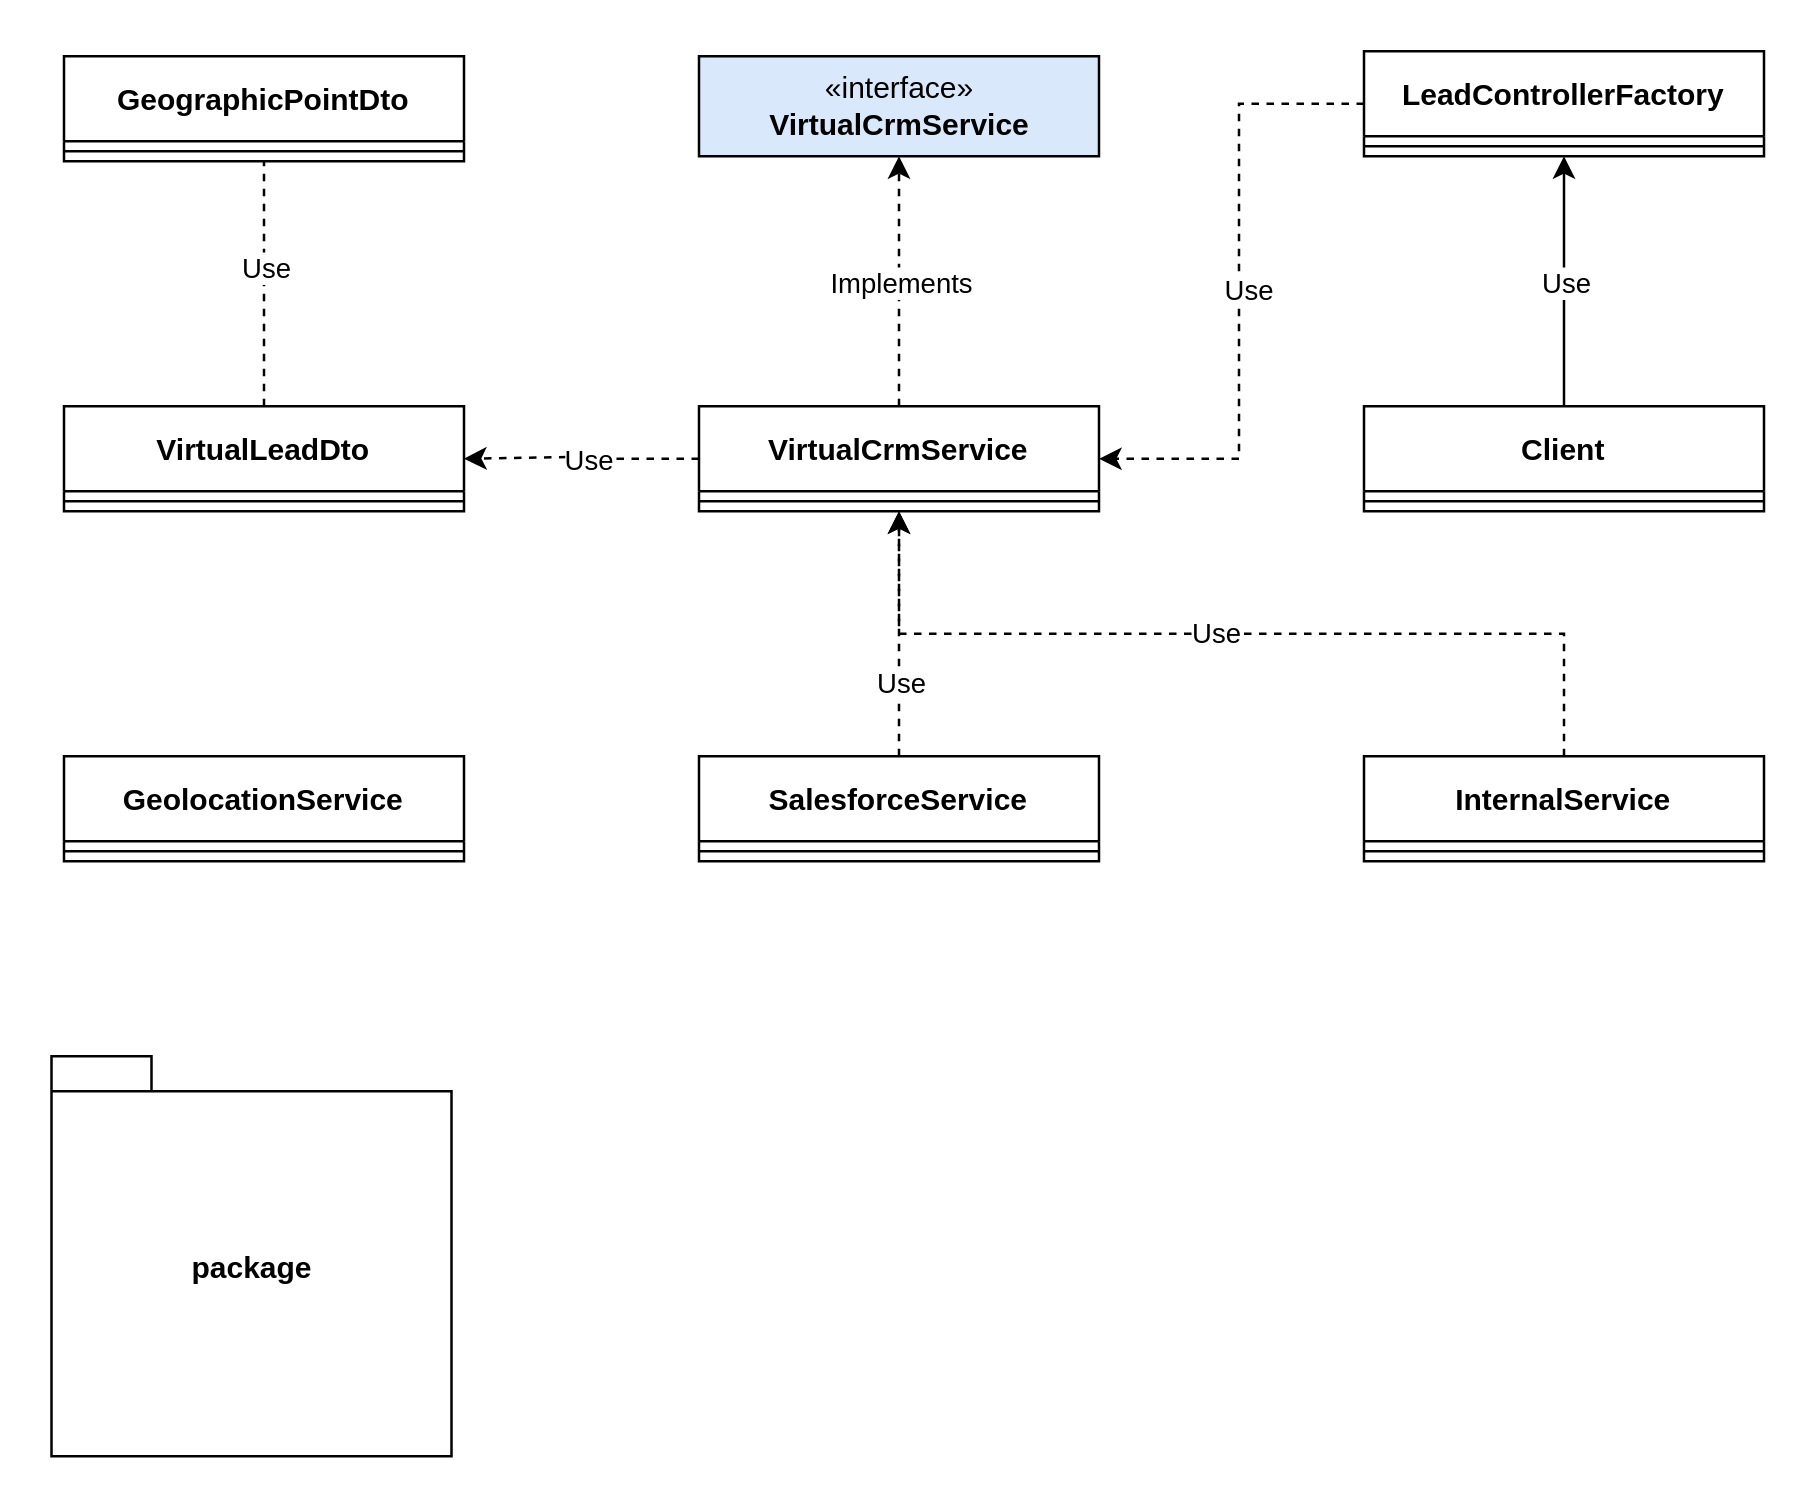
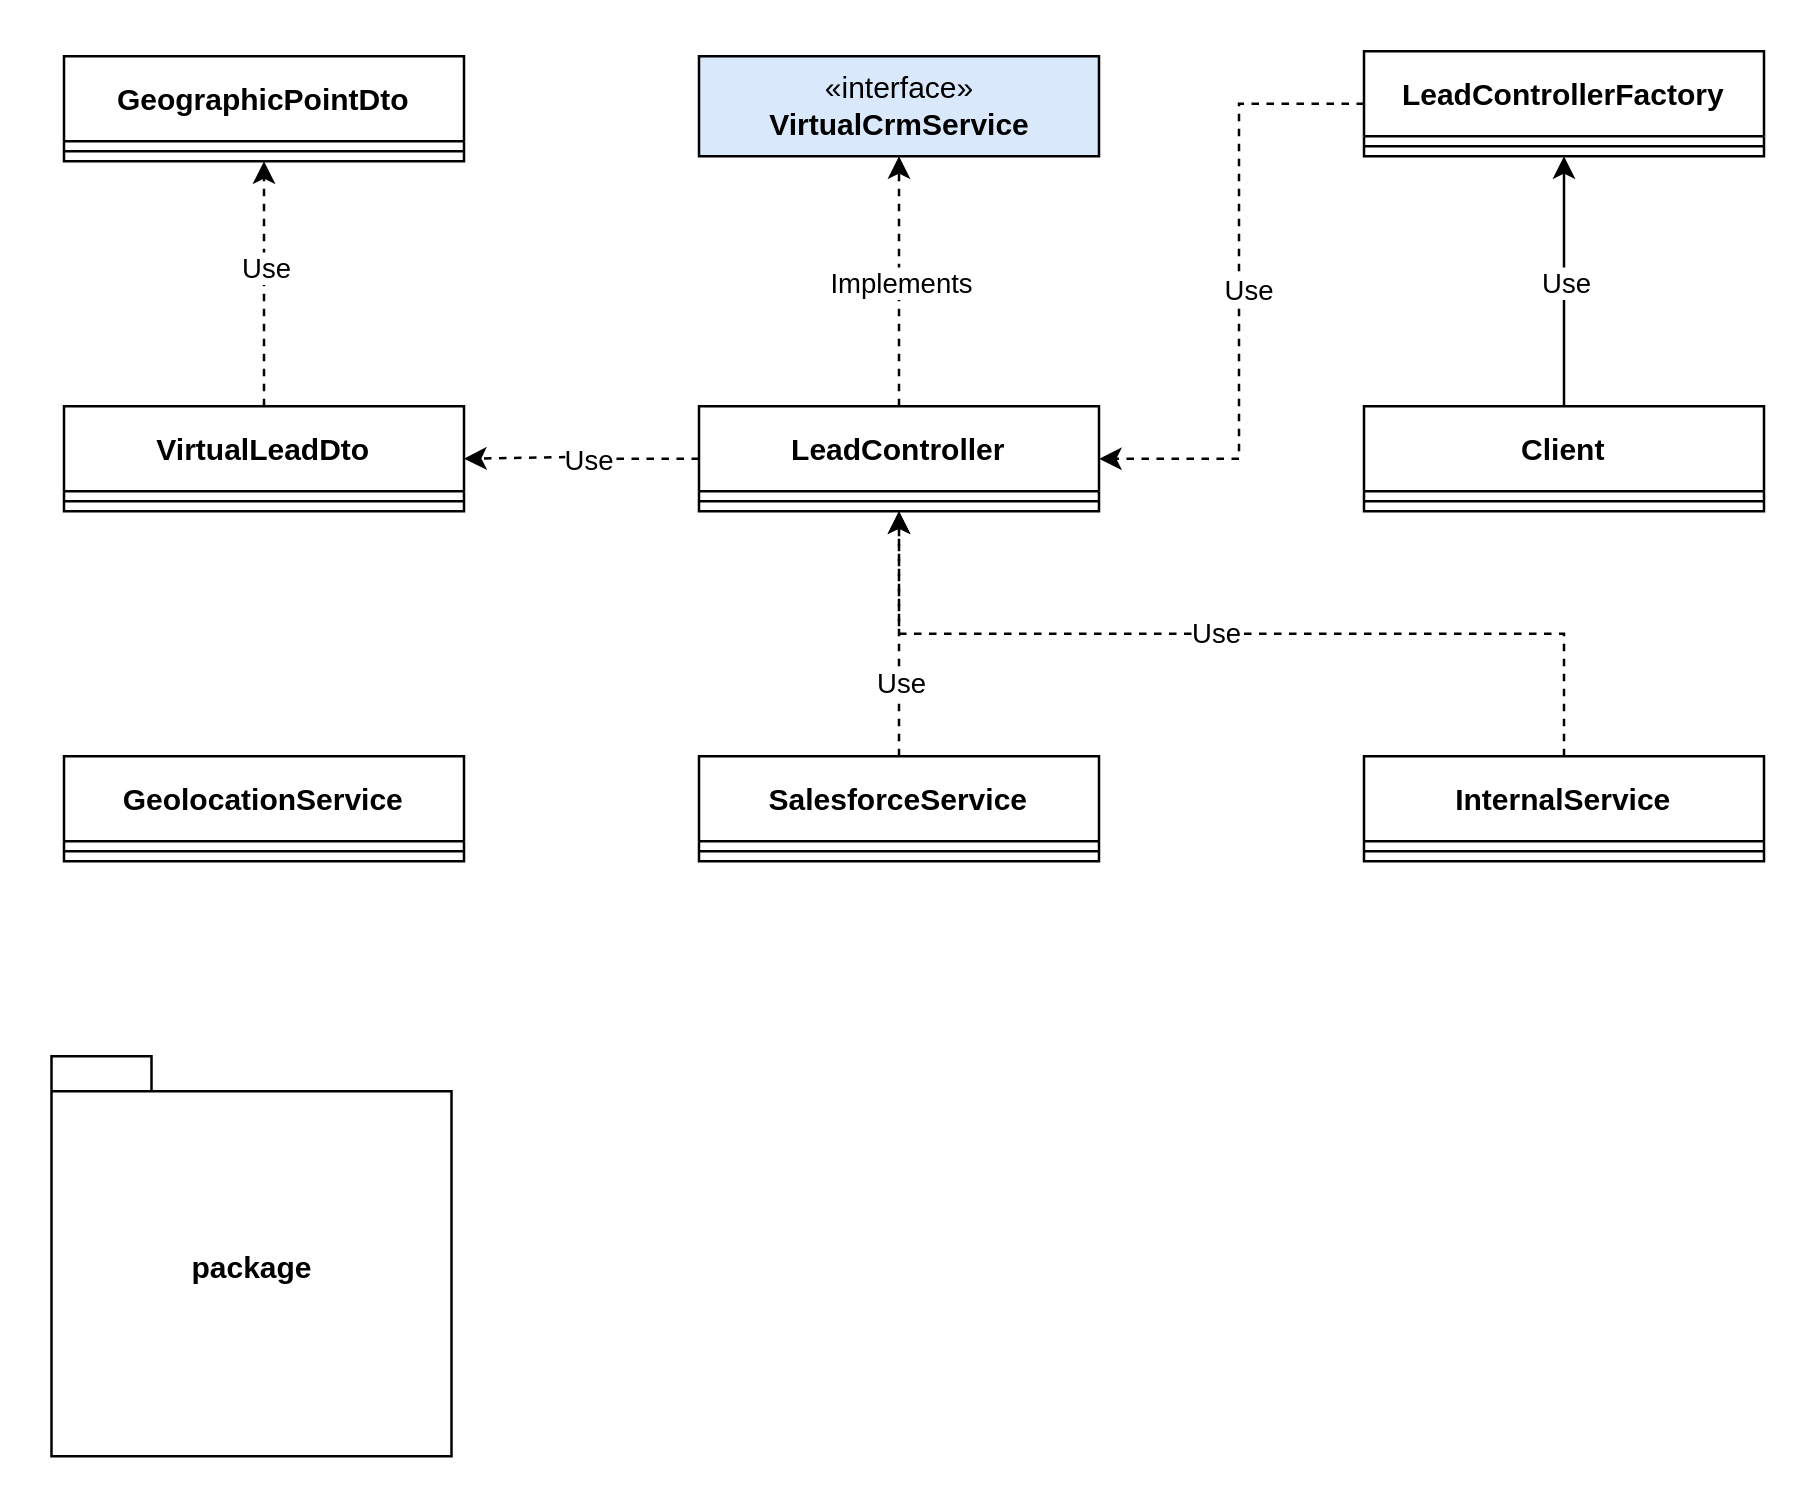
edge "GeographicPointDto" -- "VirtualLeadDto": arrowhead none -> classic
node "VirtualCrmService": label "VirtualCrmService" -> "LeadController"
